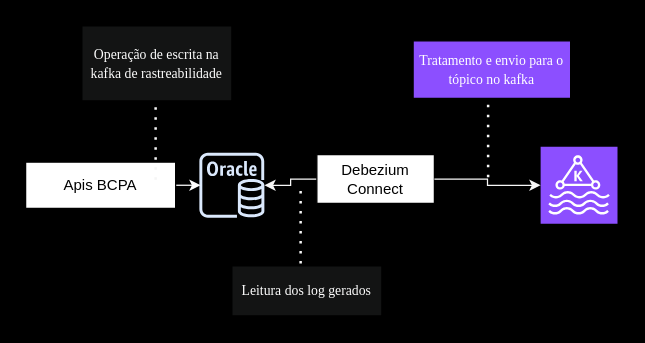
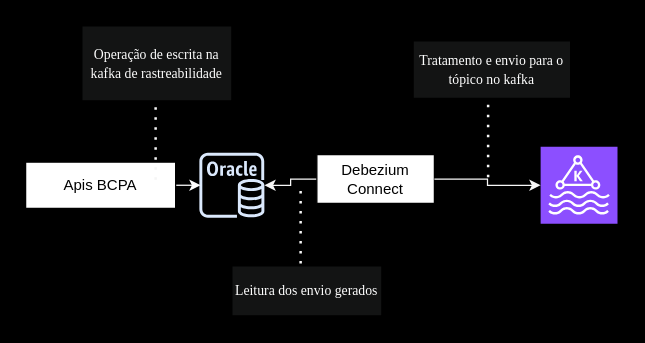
node "Tratamento e envio para o tópico no kafka": fillcolor #8c4fff -> #131414
node "Leitura dos log gerados": label "Leitura dos log gerados" -> "Leitura dos envio gerados"
